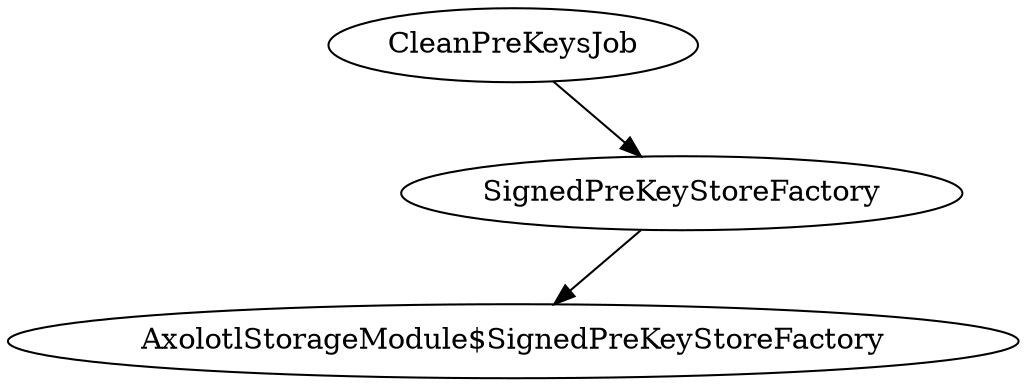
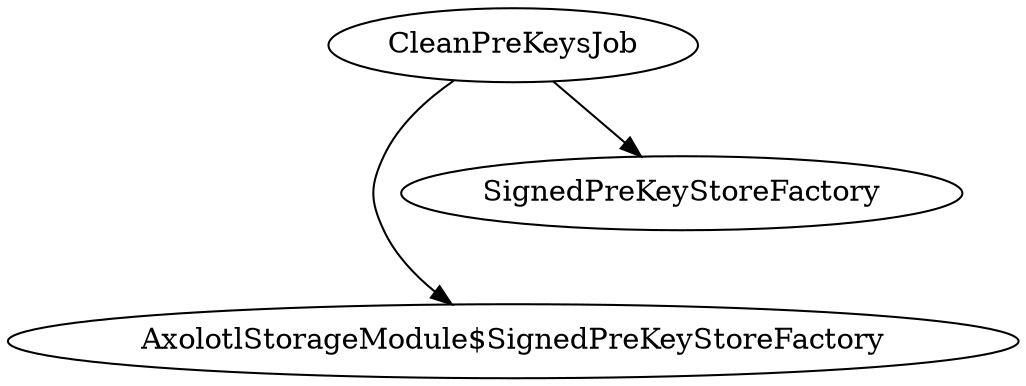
edge "SignedPreKeyStoreFactory" -> "AxolotlStorageModule$SignedPreKeyStoreFactory": now "CleanPreKeysJob" -> "AxolotlStorageModule$SignedPreKeyStoreFactory"
